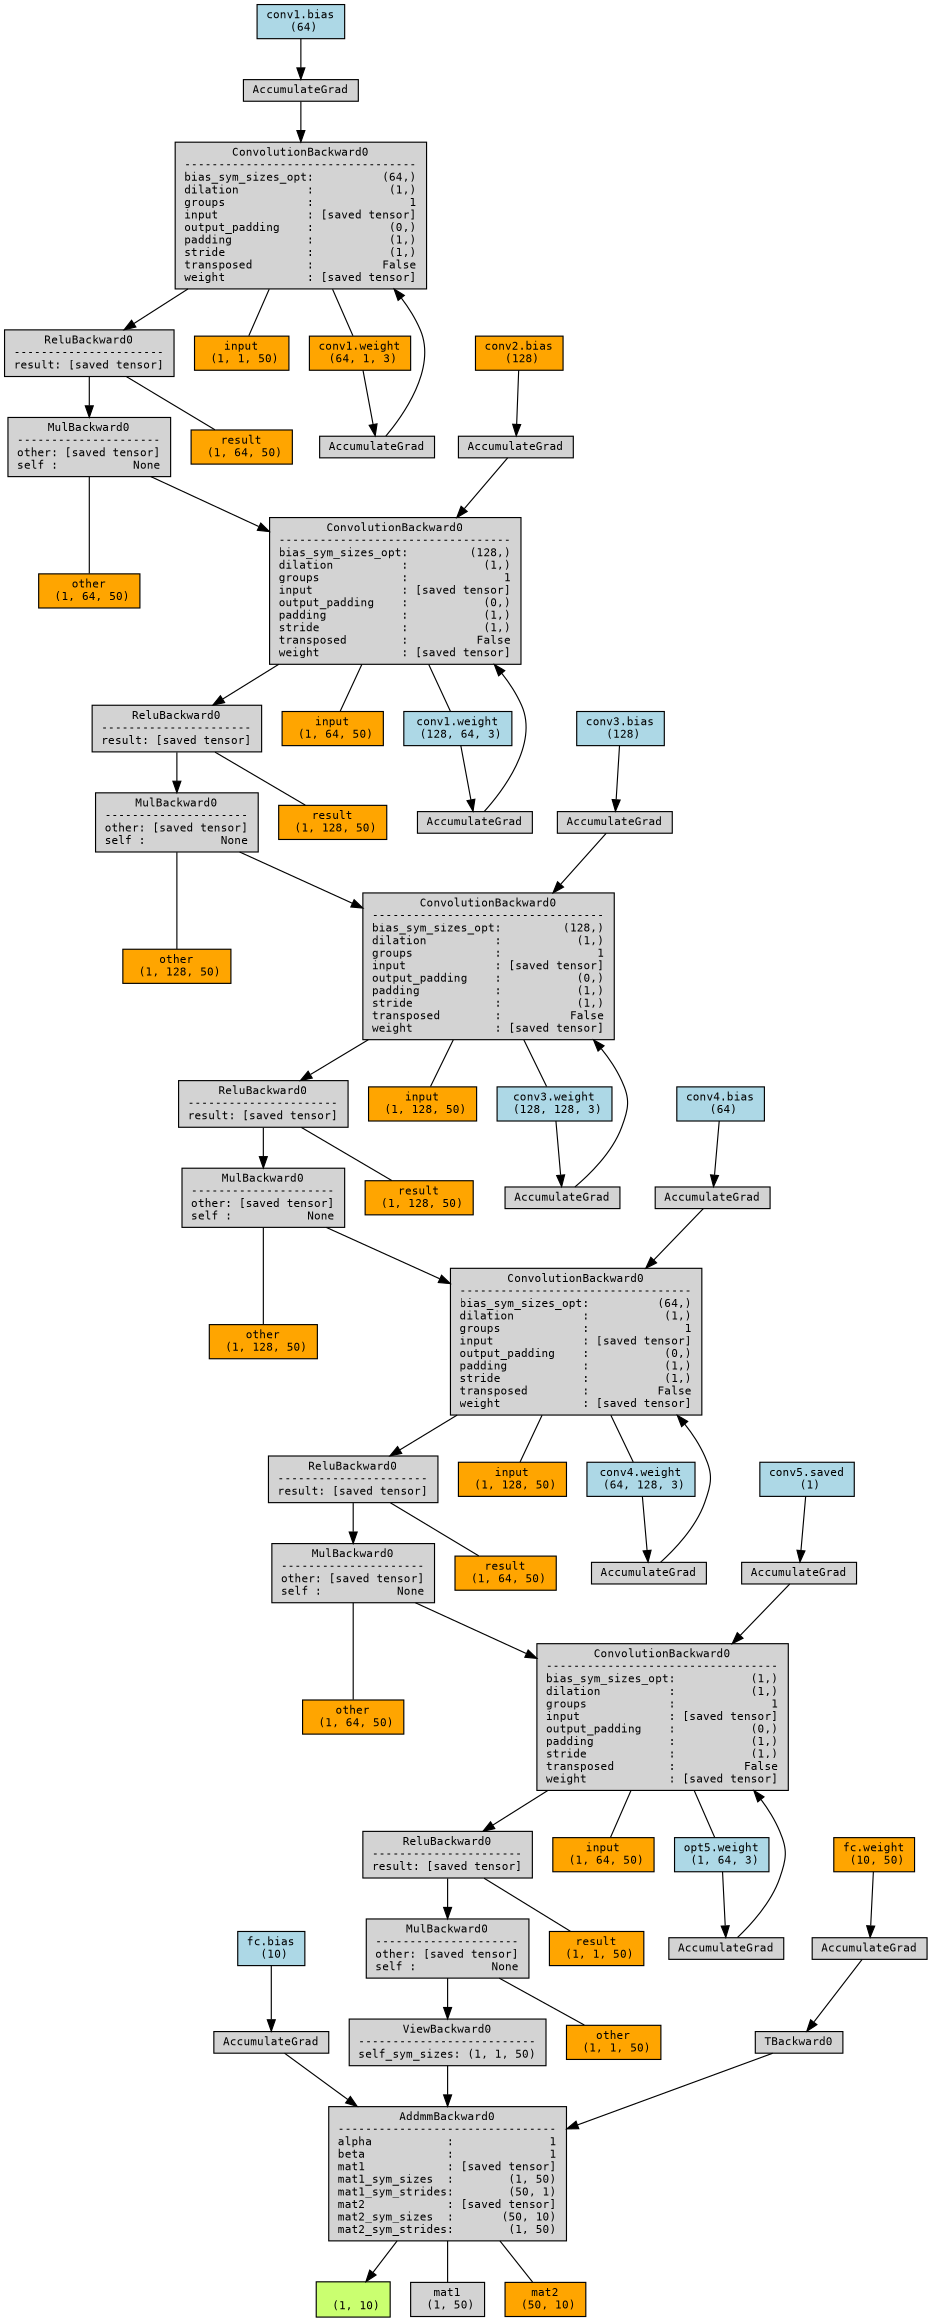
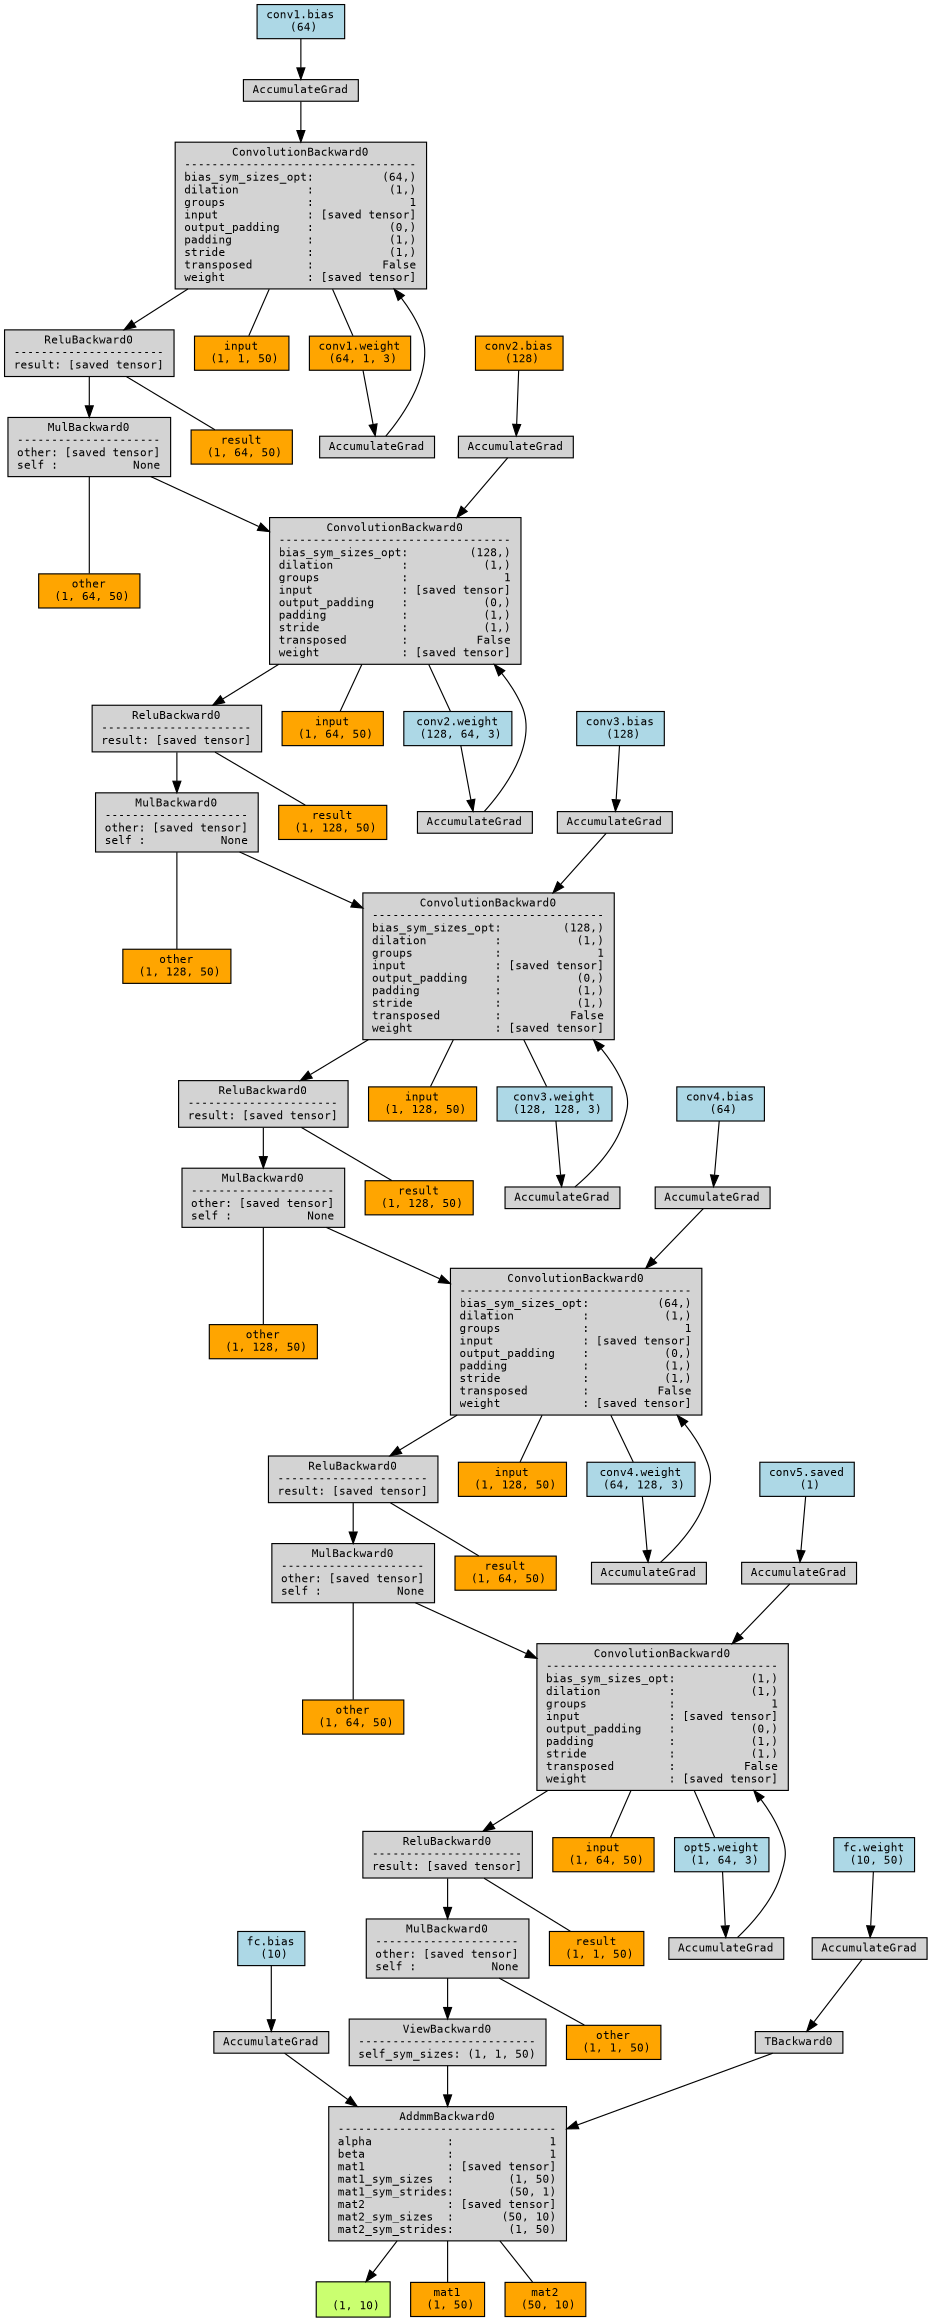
node "conv1.weight (128, 64, 3)": label "conv1.weight (128, 64, 3)" -> "conv2.weight (128, 64, 3)"
node "fc.weight (10, 50)": fillcolor orange -> lightblue
node "mat1 (1, 50)": fillcolor lightgrey -> orange
